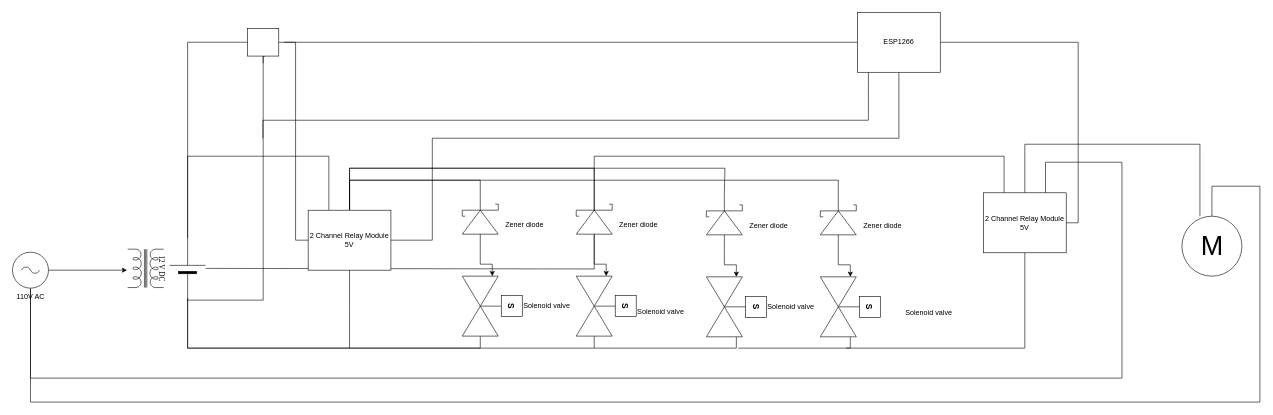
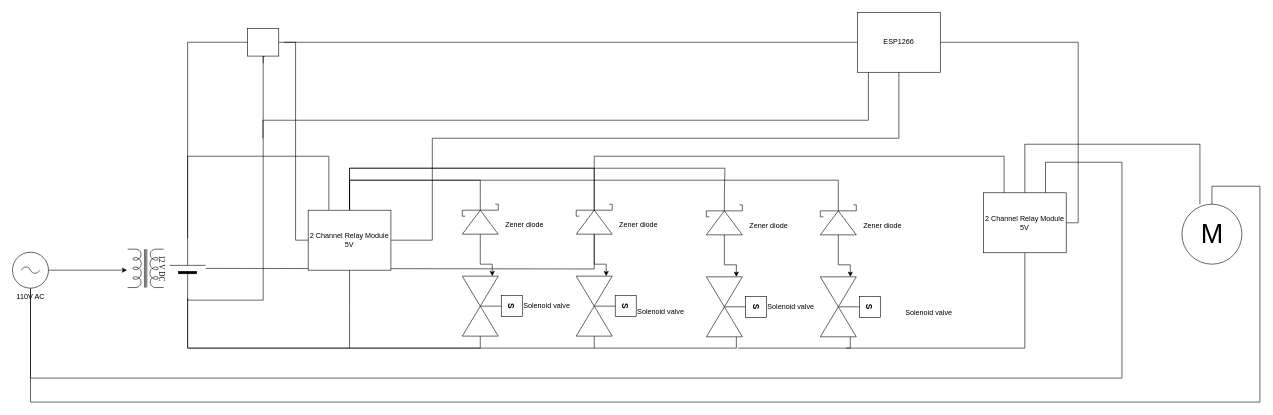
node "M": moved (1212, 246) -> (1212, 234)
